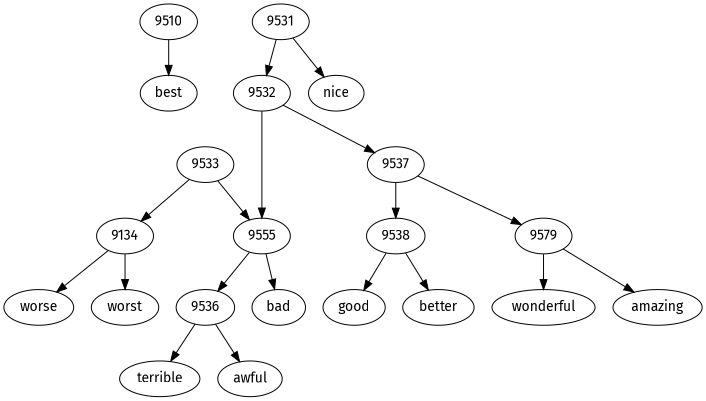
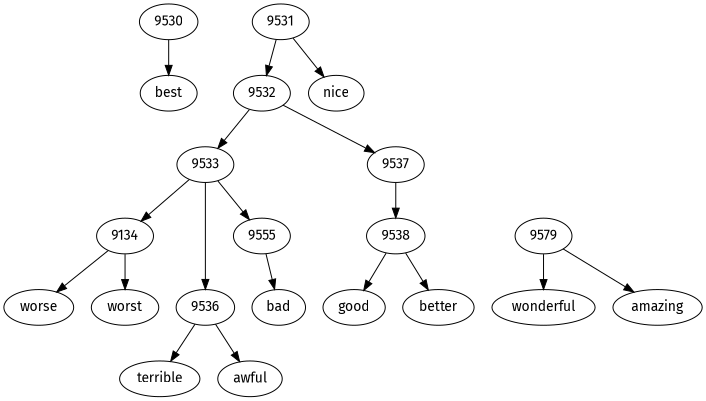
node "9510": label "9510" -> "9530"
edge "9532" -> "9555": now "9532" -> "9533"
edge "9537" -> "9579": removed
edge "9555" -> "9536": now "9533" -> "9536"
